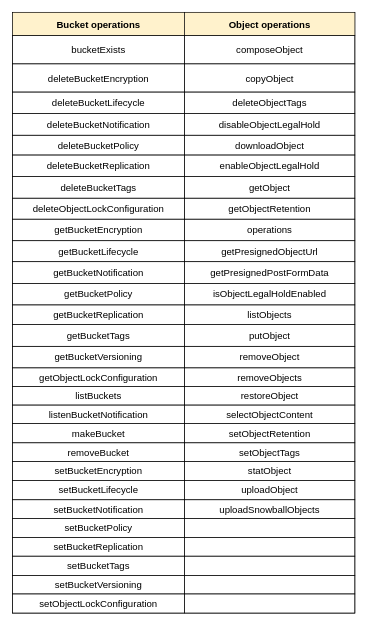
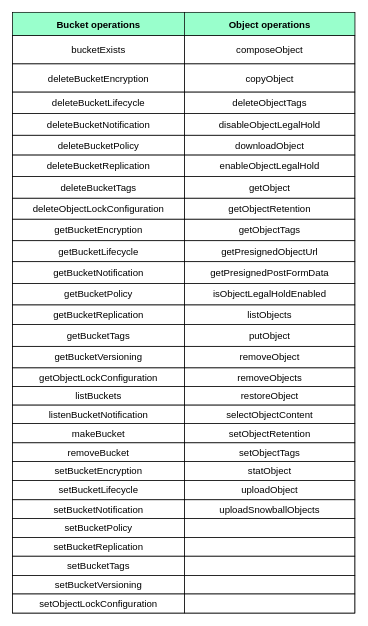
node "Bucket operations": fillcolor #fff2cc -> #99ffcc
node "Object operations": fillcolor #fff2cc -> #99ffcc
node "operations": label "operations" -> "getObjectTags"
